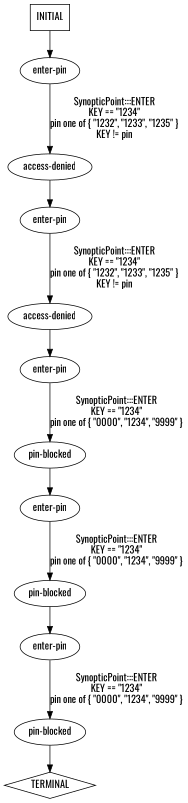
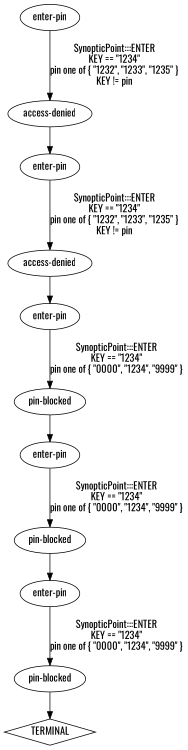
node "INITIAL": removed
